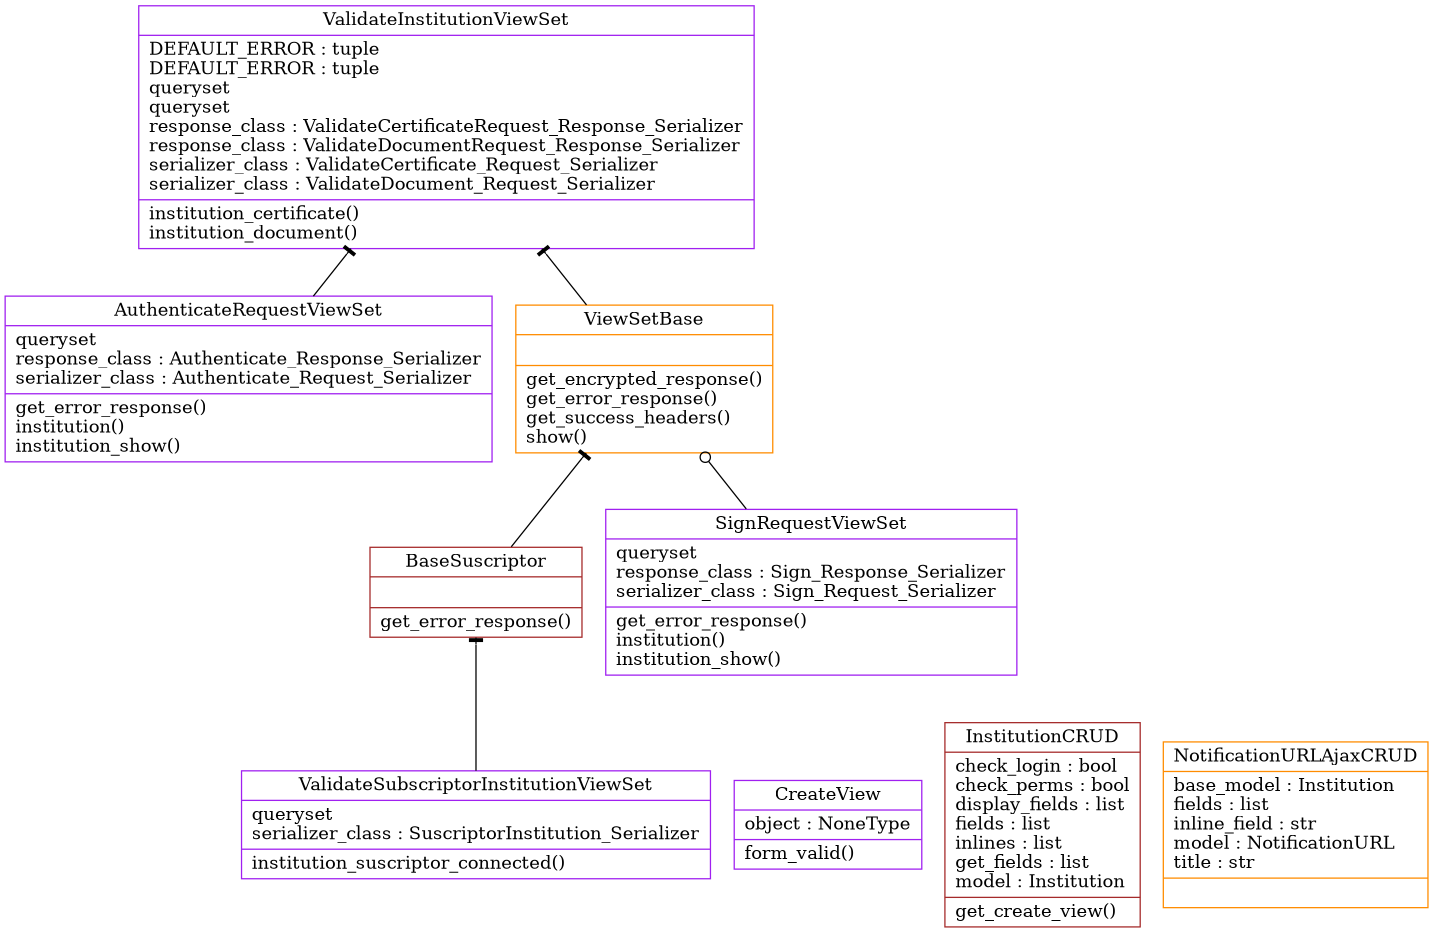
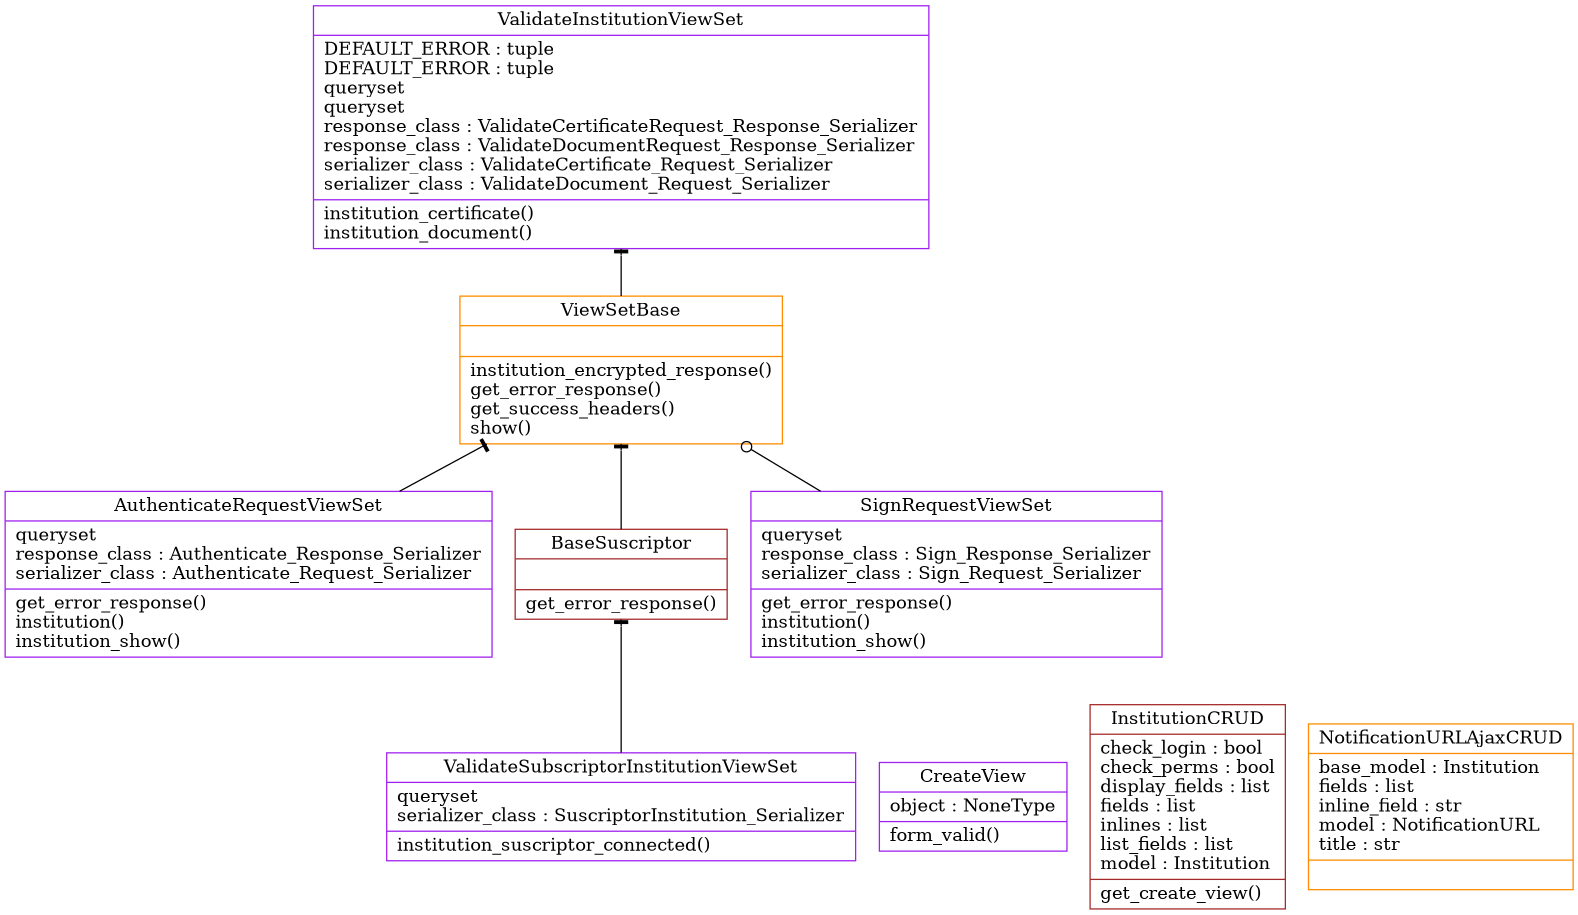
edge "AuthenticateRequestViewSet" -> "ValidateInstitutionViewSet": now "AuthenticateRequestViewSet" -> "ViewSetBase"
node "ViewSetBase": text "get_encrypted_response()" -> "institution_encrypted_response()"
node "InstitutionCRUD": text "get_fields : list" -> "list_fields : list"
